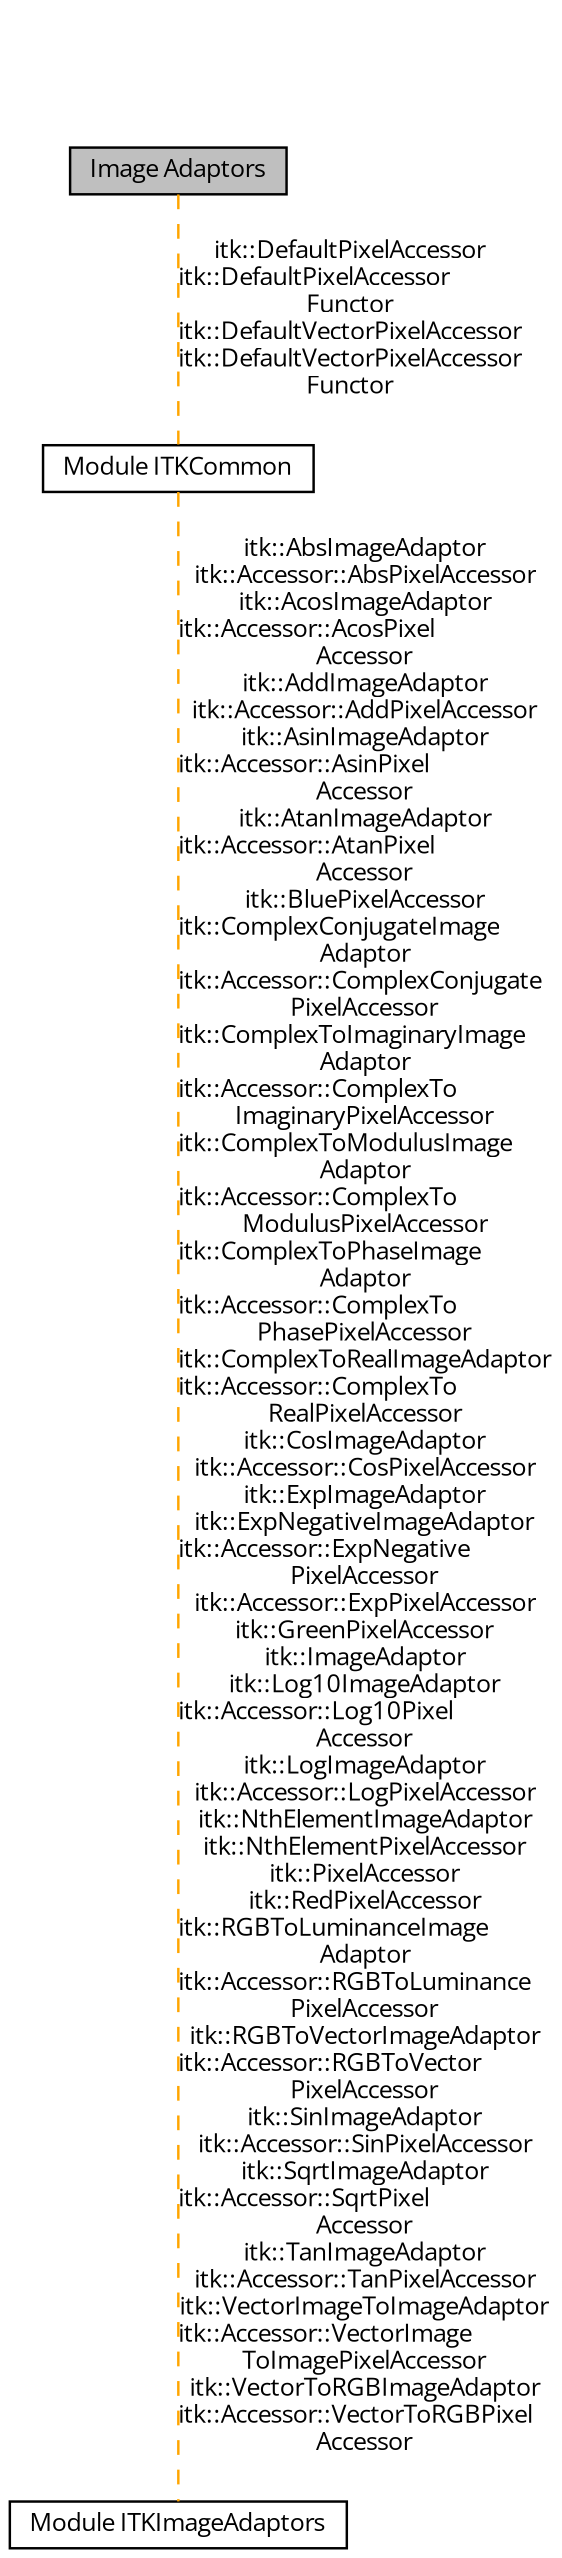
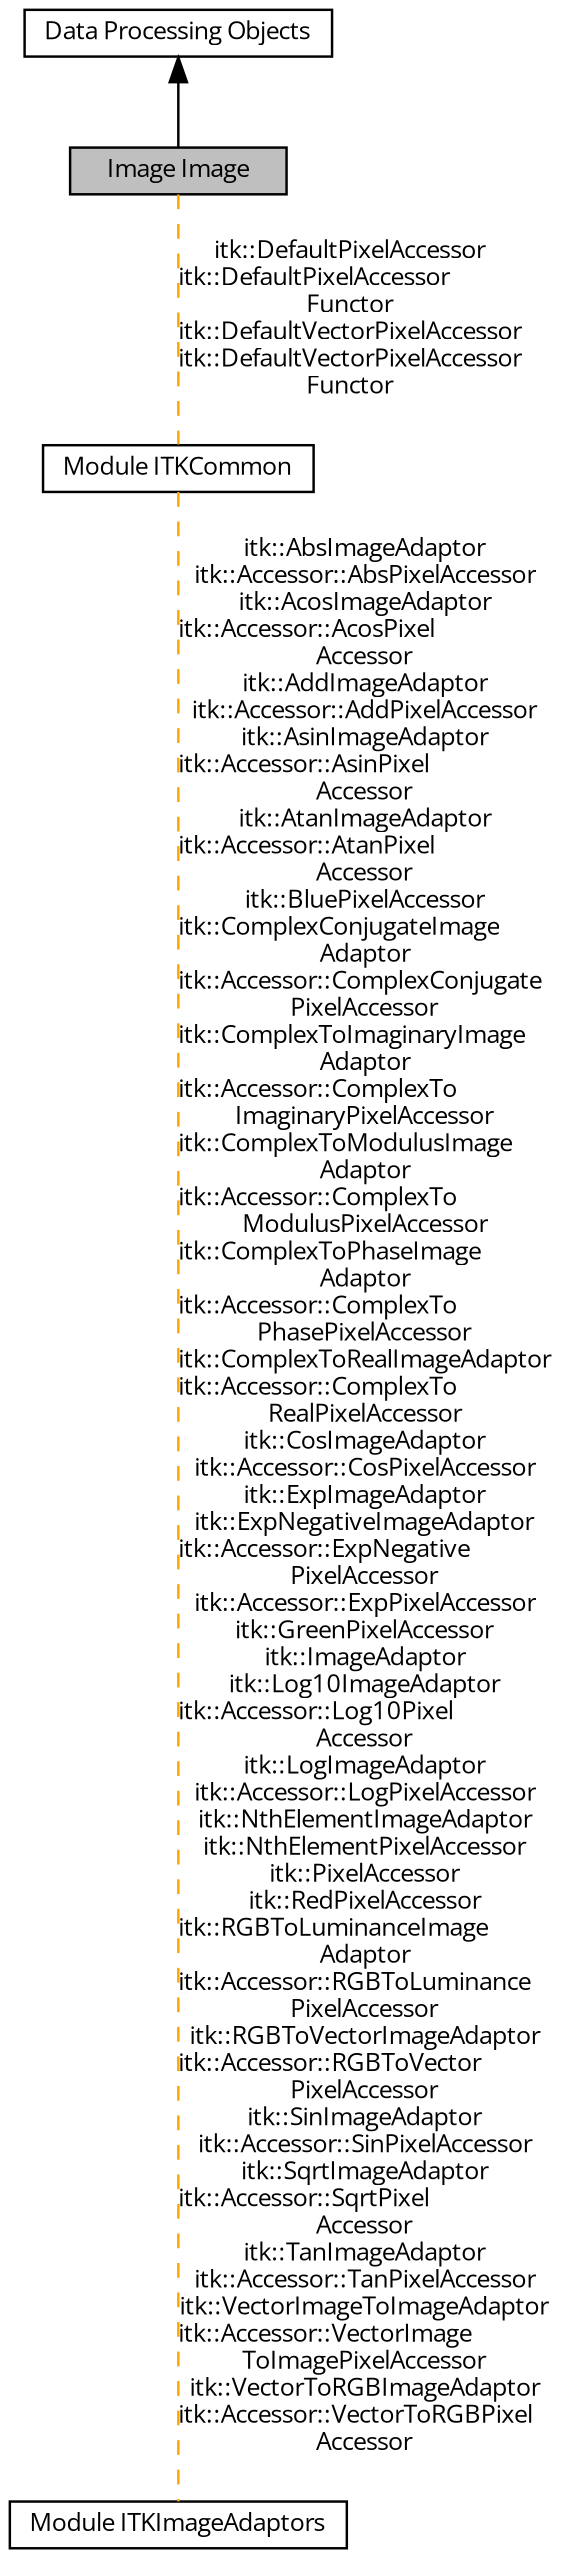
node "Data Processing Objects": added
node "Image Adaptors": label "Image Adaptors" -> "Image Image"
